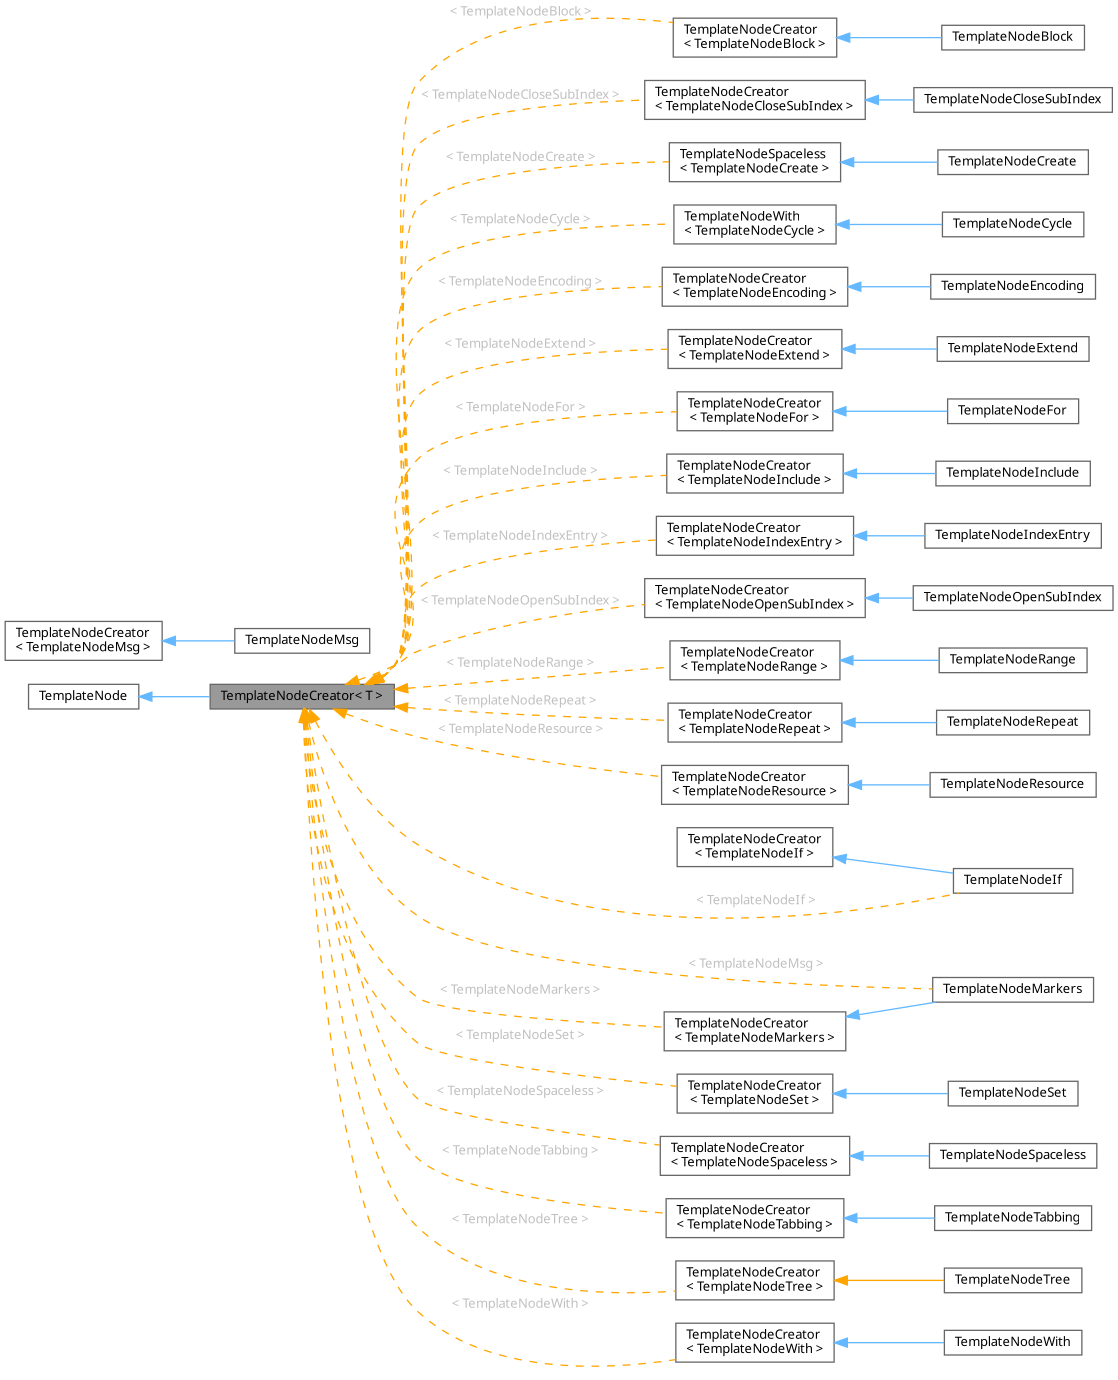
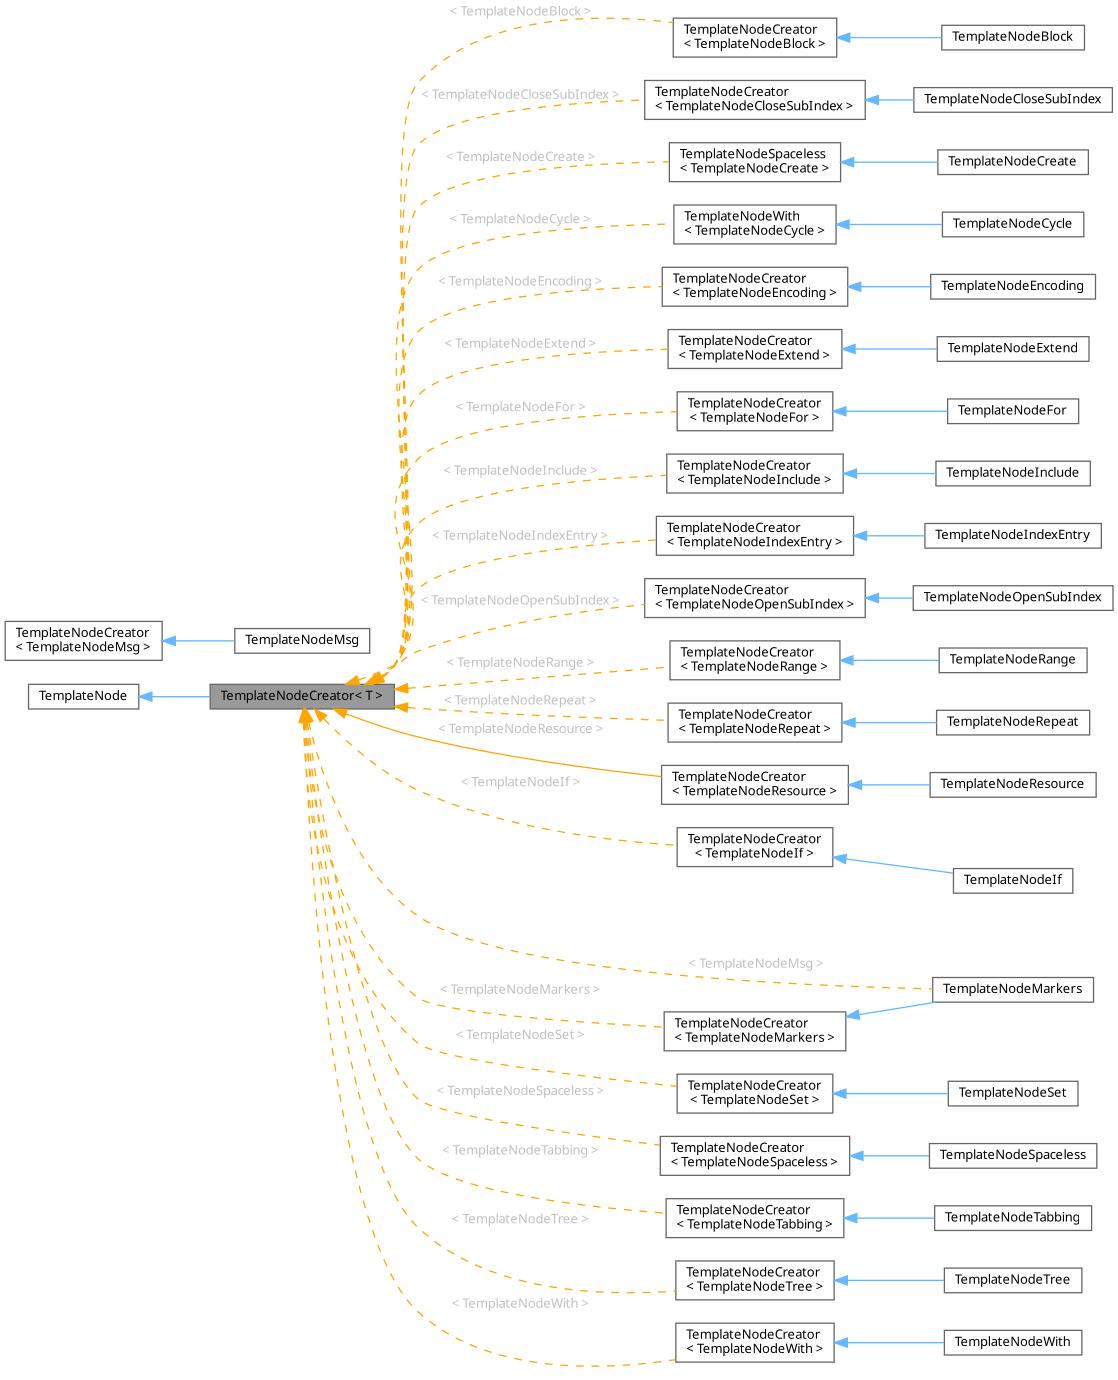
edge "TemplateNodeCreator < TemplateNodeResource >" -> "TemplateNodeCreator< T >": style dashed -> solid
edge "TemplateNodeIf" -> "TemplateNodeCreator< T >": now "TemplateNodeCreator < TemplateNodeIf >" -> "TemplateNodeCreator< T >"
edge "TemplateNodeTree" -> "TemplateNodeCreator < TemplateNodeTree >": color orange -> steelblue1
